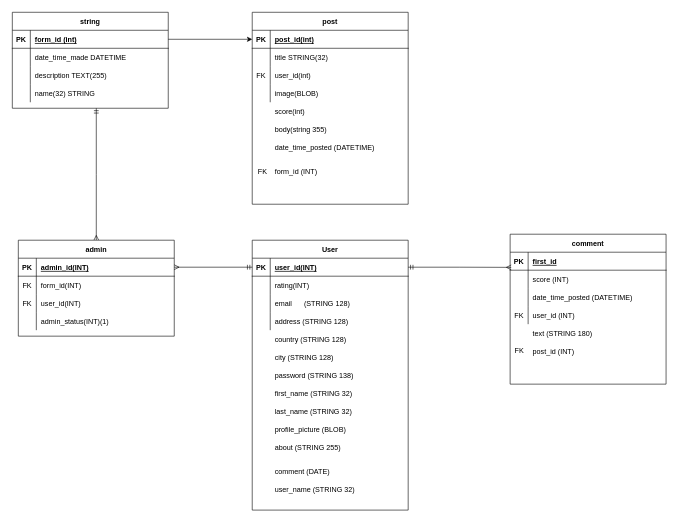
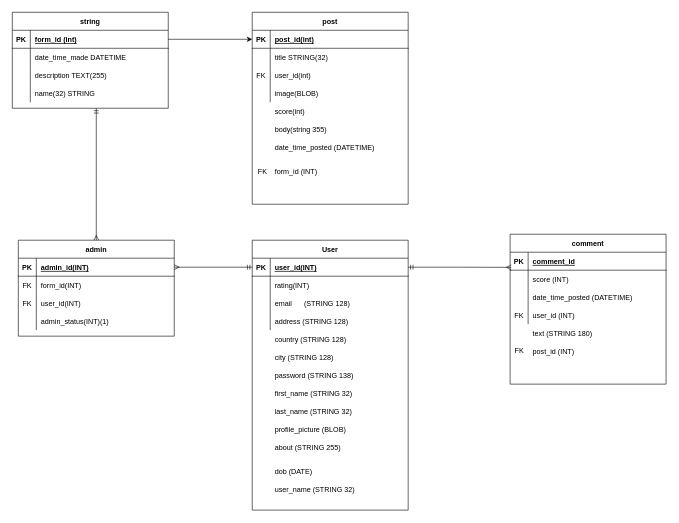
node "first_id": label "first_id" -> "comment_id"
node "comment (DATE)": label "comment (DATE)" -> "dob (DATE)"
